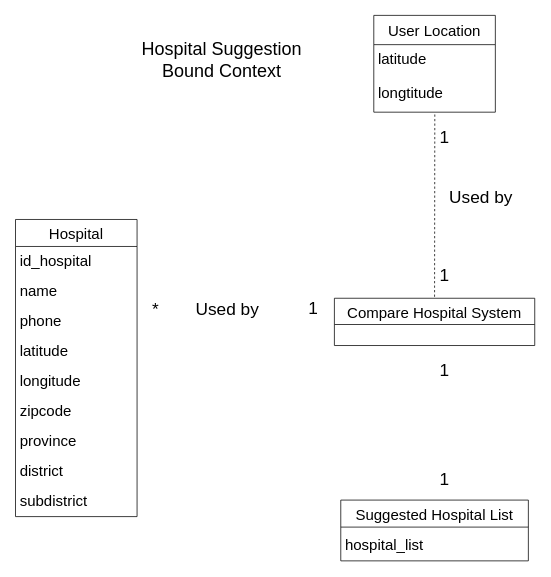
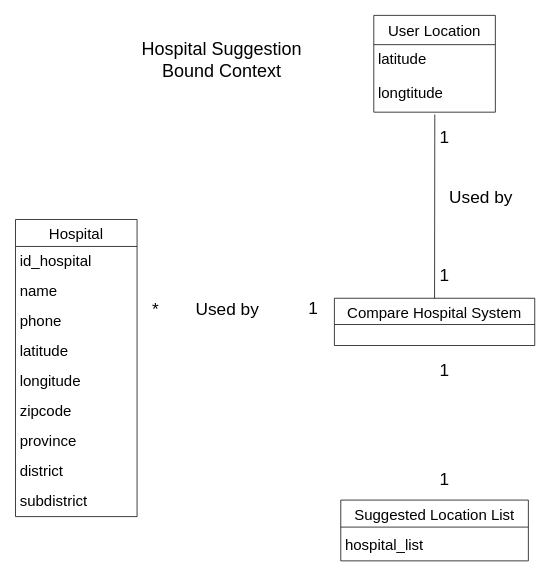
edge "longtitude" -- "Compare Hospital System": style dashed -> solid
node "Suggested Hospital List": label "Suggested Hospital List" -> "Suggested Location List"
